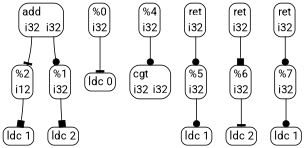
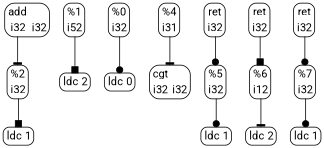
node "%4": text "i32" -> "i31"
edge "add" -> "%1": removed
edge "%4" -> "cgt": arrowhead dot -> tee
edge "%0" -> "ldc 0": arrowhead tee -> dot
node "%2": text "i12" -> "i32"
node "%1": text "i32" -> "i52"
node "%6": text "i32" -> "i12"
